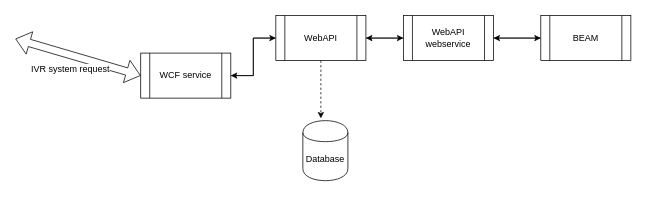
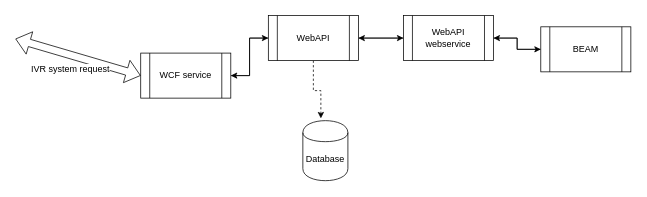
node "WebAPI": moved (321, 38) -> (313, 38)
node "BEAM": moved (585, 38) -> (585, 49)
